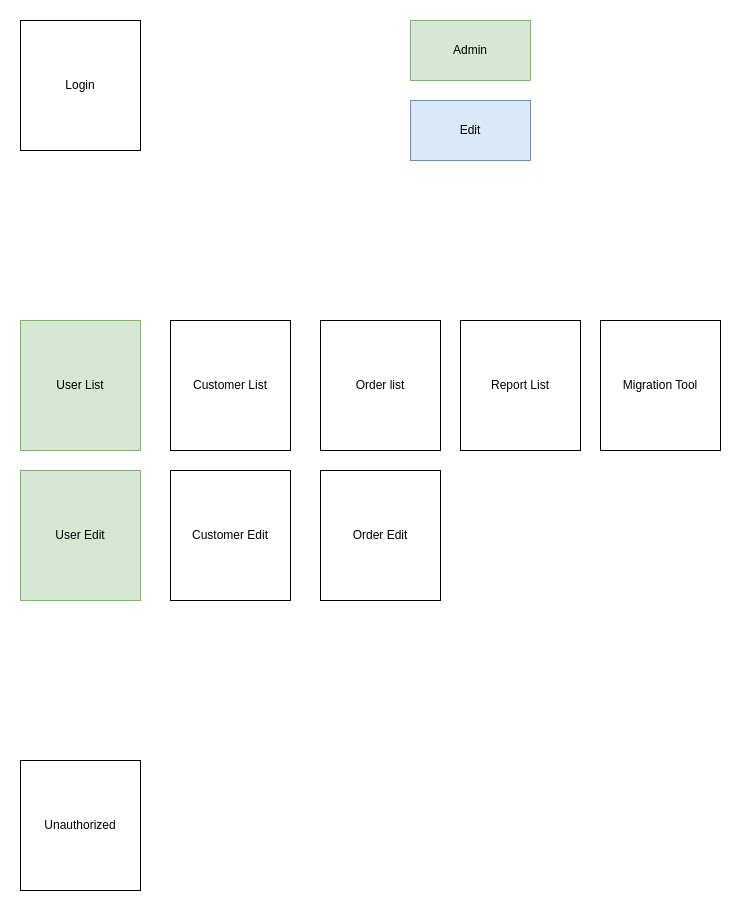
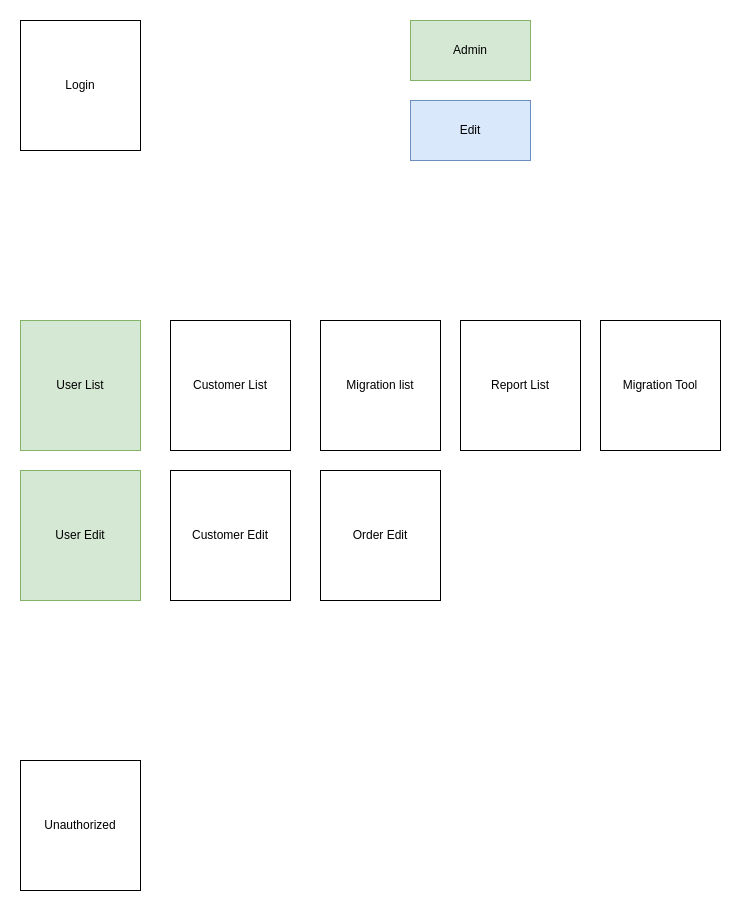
node "Order list": label "Order list" -> "Migration list"
